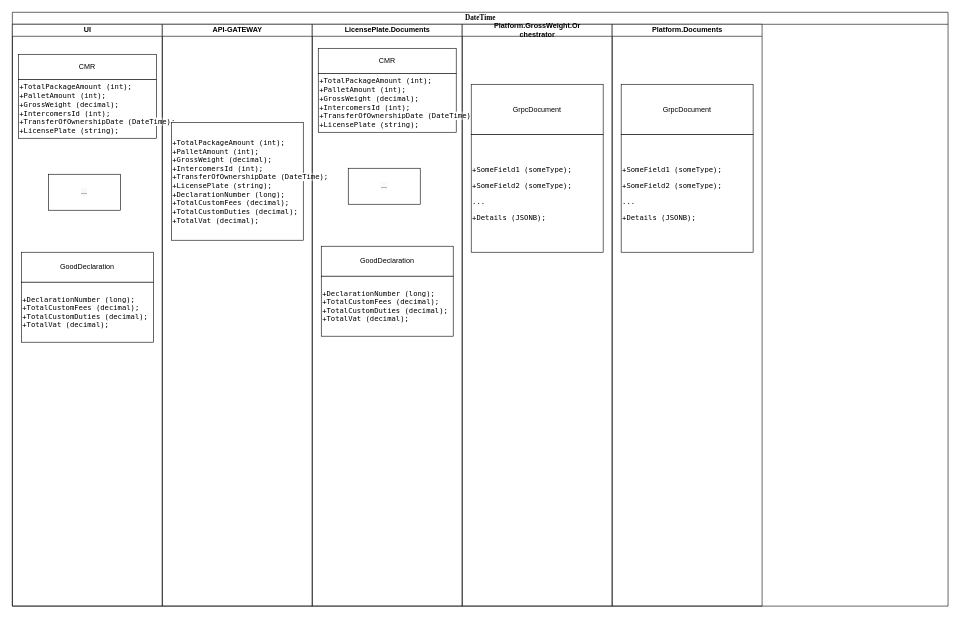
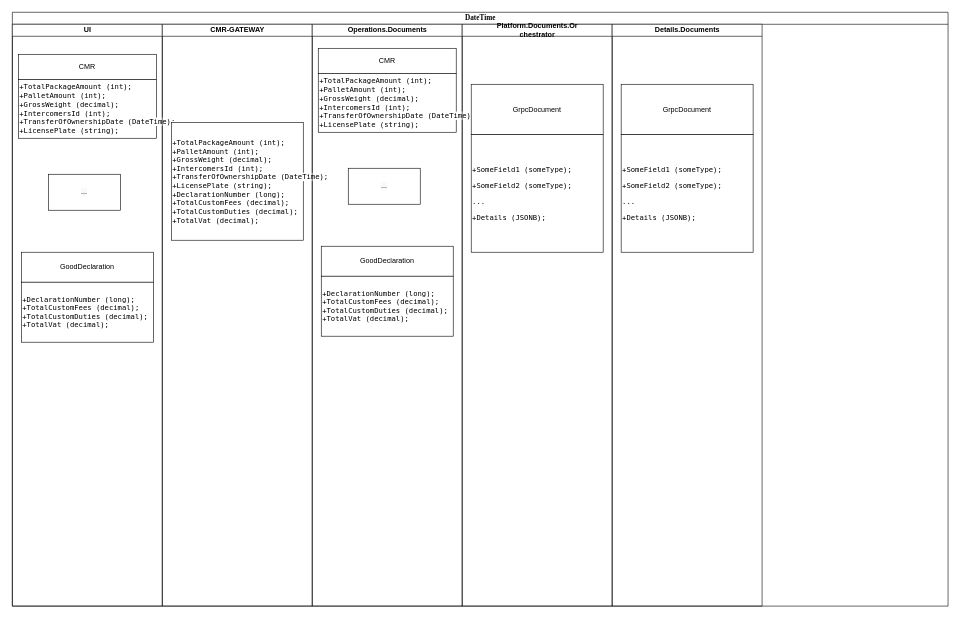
node "API-GATEWAY": label "API-GATEWAY" -> "CMR-GATEWAY"
node "LicensePlate.Documents": label "LicensePlate.Documents" -> "Operations.Documents"
node "Platform.GrossWeight.Or chestrator": label "Platform.GrossWeight.Or chestrator" -> "Platform.Documents.Or chestrator"
node "Platform.Documents": label "Platform.Documents" -> "Details.Documents"
